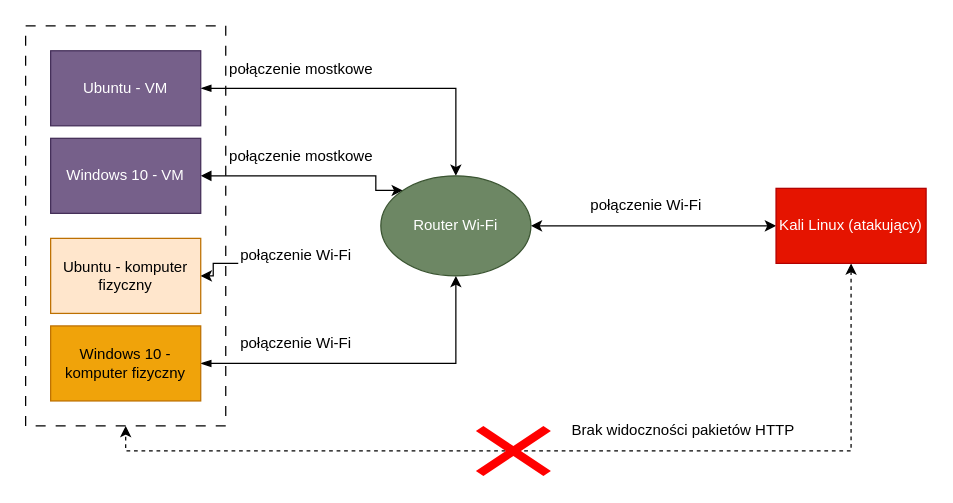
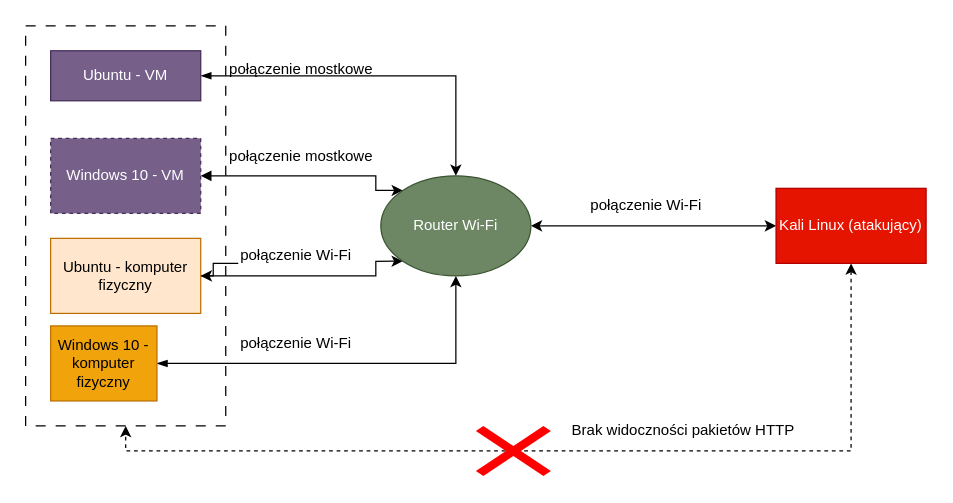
node "Ubuntu - VM": size 150x75 -> 150x50
node "Windows 10 - VM": style solid -> dashed
edge "Ubuntu - komputer fizyczny" -> "Router Wi-Fi": added
node "Windows 10 - komputer fizyczny": size 150x75 -> 106x75
